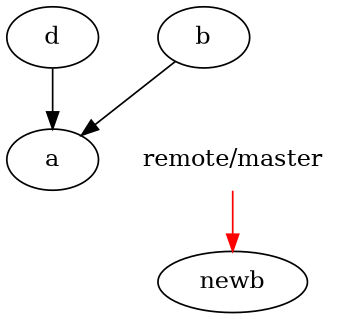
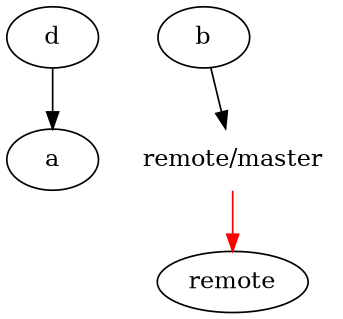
edge "b" -> "a": now "b" -> "remote/master"
node "newb": label "newb" -> "remote"
